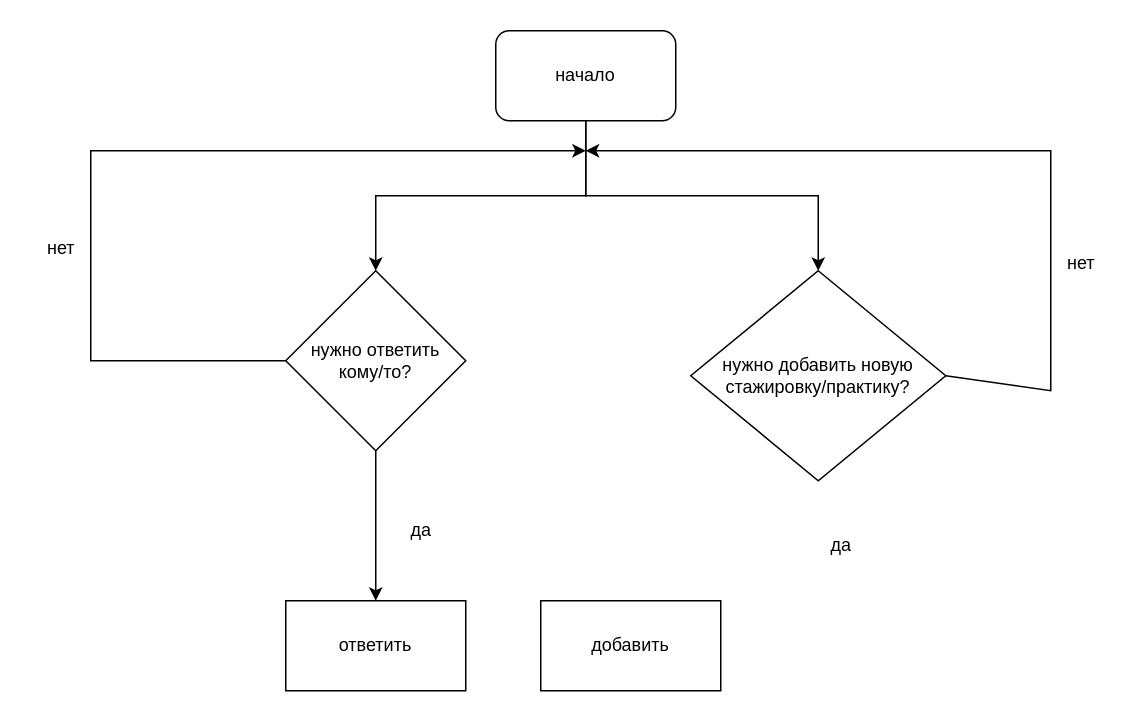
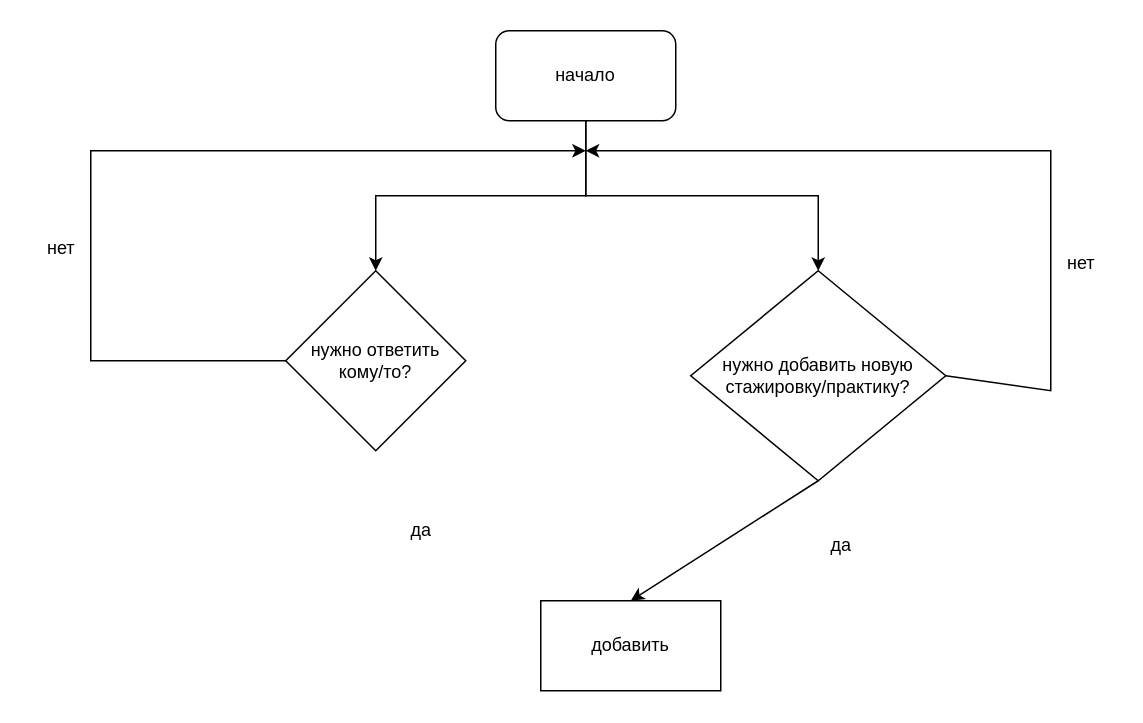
edge "нужно ответить кому/то?" -> "ответить": removed
edge "нужно добавить новую стажировку/практику?" -> "добавить": added
node "ответить": removed
